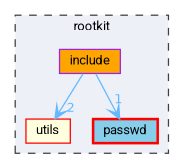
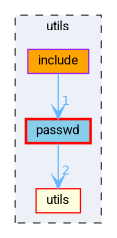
cluster "rootkit": label "rootkit" -> "utils"
edge "include" -> "utils": now "passwd" -> "utils"
